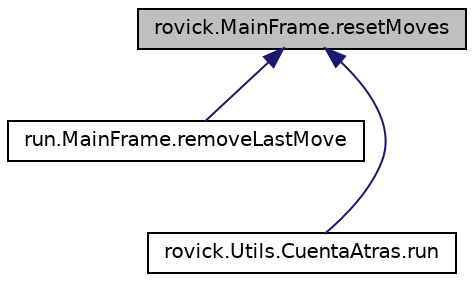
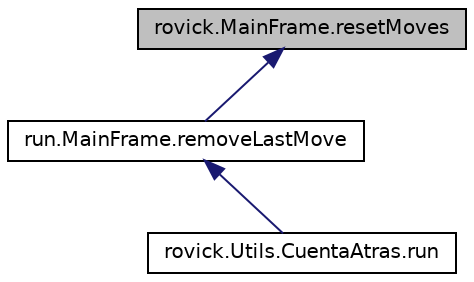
edge "rovick.Utils.CuentaAtras.run" -> "rovick.MainFrame.resetMoves": now "rovick.Utils.CuentaAtras.run" -> "run.MainFrame.removeLastMove"
